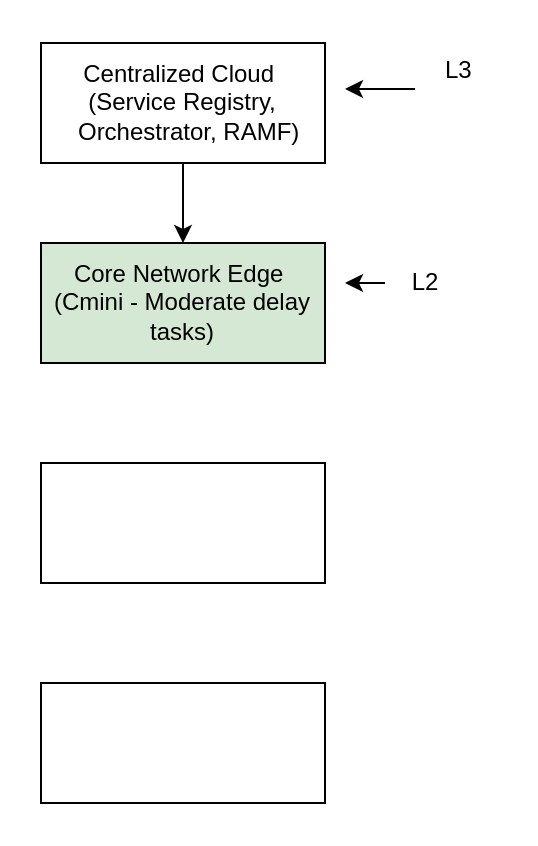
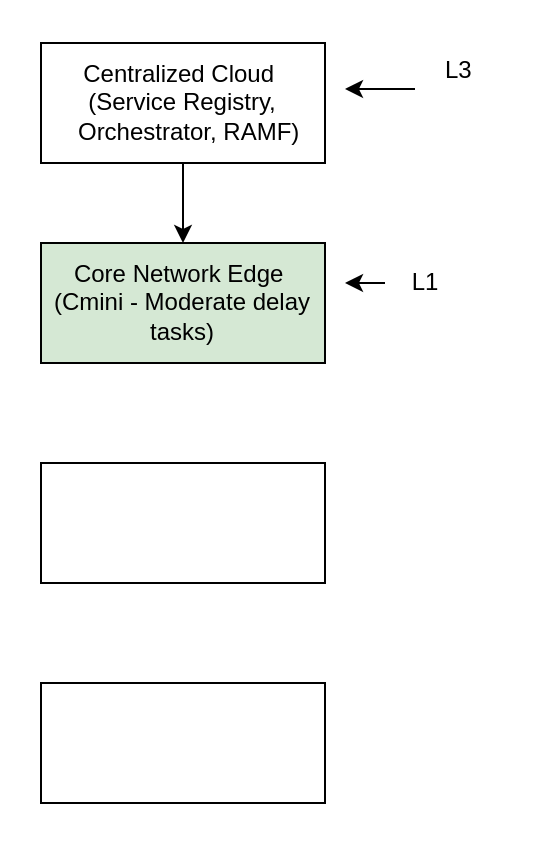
node "L2": label "L2" -> "L1"
